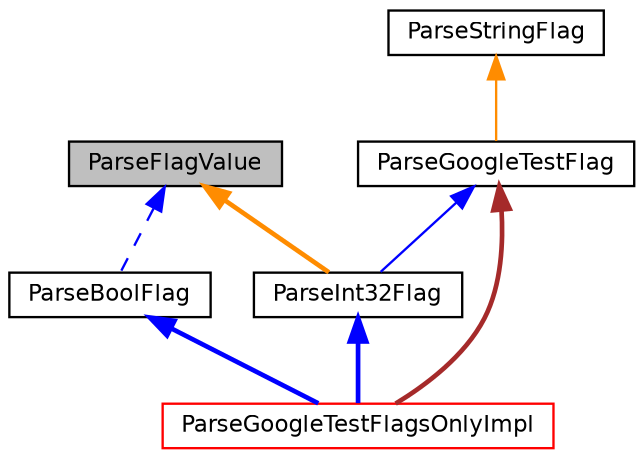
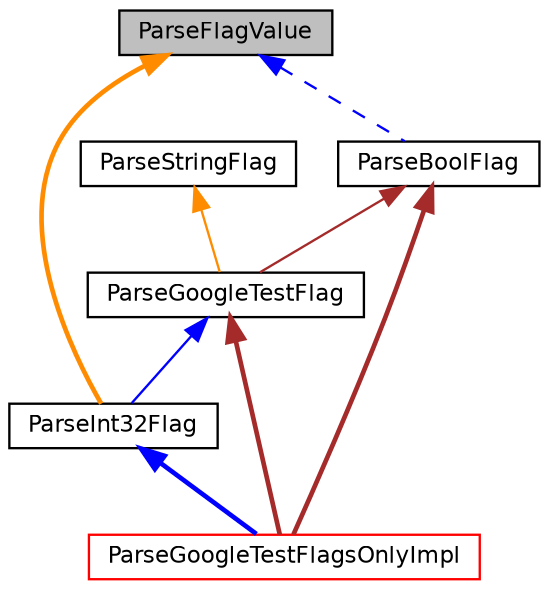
edge "ParseGoogleTestFlag" -> "ParseBoolFlag": added
edge "ParseGoogleTestFlagsOnlyImpl" -> "ParseBoolFlag": color blue -> brown
